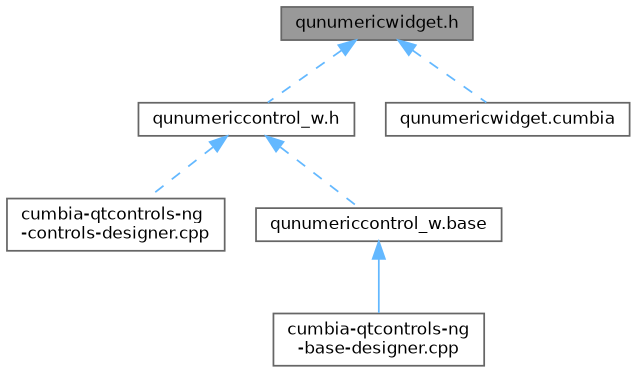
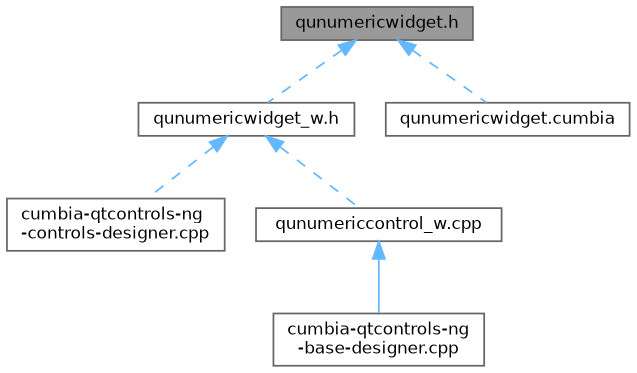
node "qunumericcontrol_w.h": label "qunumericcontrol_w.h" -> "qunumericwidget_w.h"
node "qunumericcontrol_w.base": label "qunumericcontrol_w.base" -> "qunumericcontrol_w.cpp"
